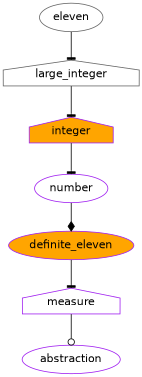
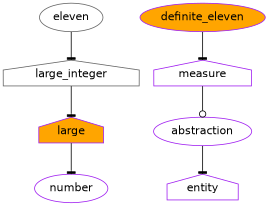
node "integer": label "integer" -> "large"
node "entity": added
edge "number" -> "definite_eleven": removed
